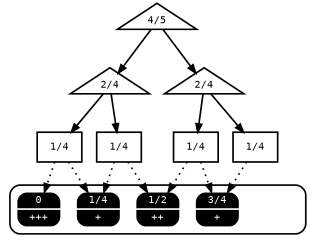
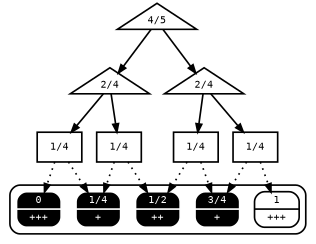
node "1": added
